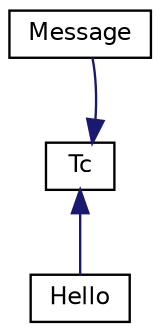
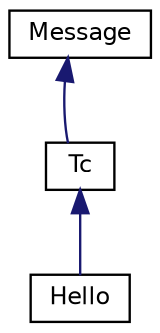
edge "Message" -> "Tc": reversed
